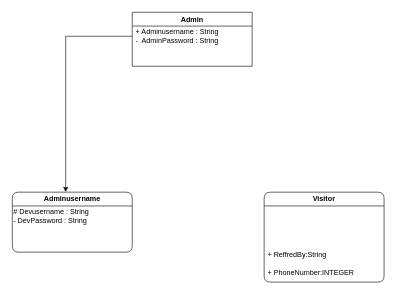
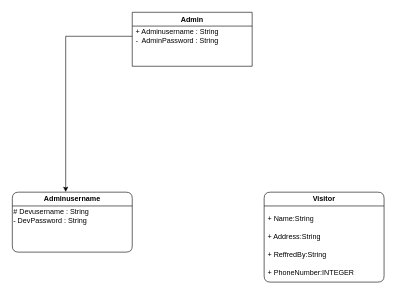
node "+ Name:String": added
node "+ Address:String": added
